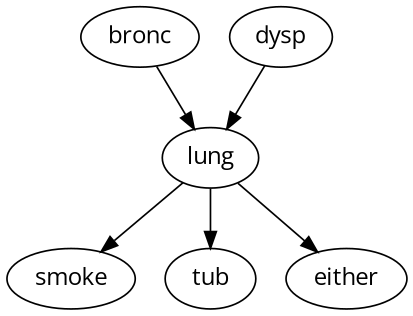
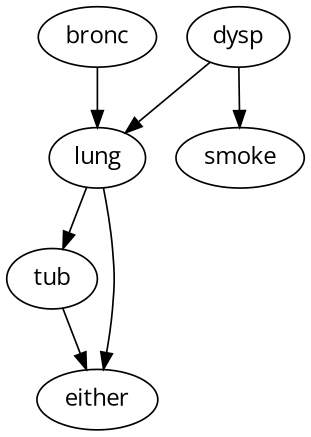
edge "lung" -> "smoke": now "dysp" -> "smoke"
edge "tub" -> "either": added
